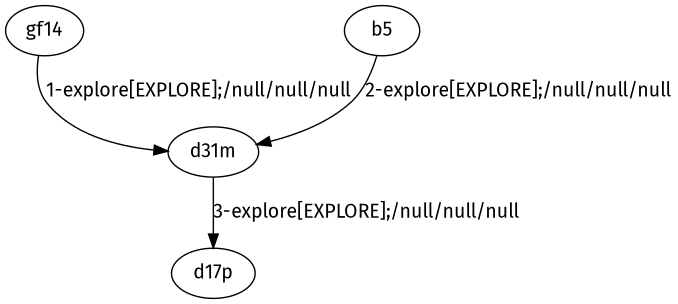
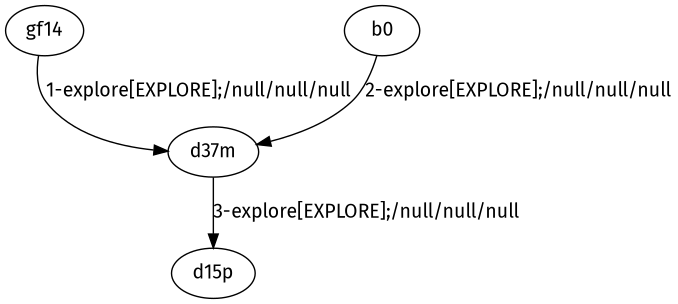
node "b5": label "b5" -> "b0"
node "d31m": label "d31m" -> "d37m"
node "d17p": label "d17p" -> "d15p"
